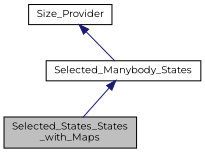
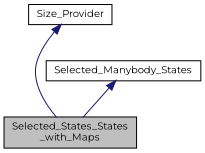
edge "Selected_Manybody_States" -> "Size_Provider": now "Selected_States_States _with_Maps" -> "Size_Provider"
